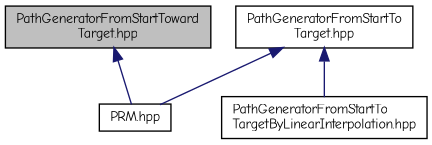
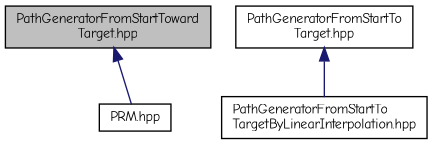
edge "PRM.hpp" -> "PathGeneratorFromStartTo Target.hpp": removed
